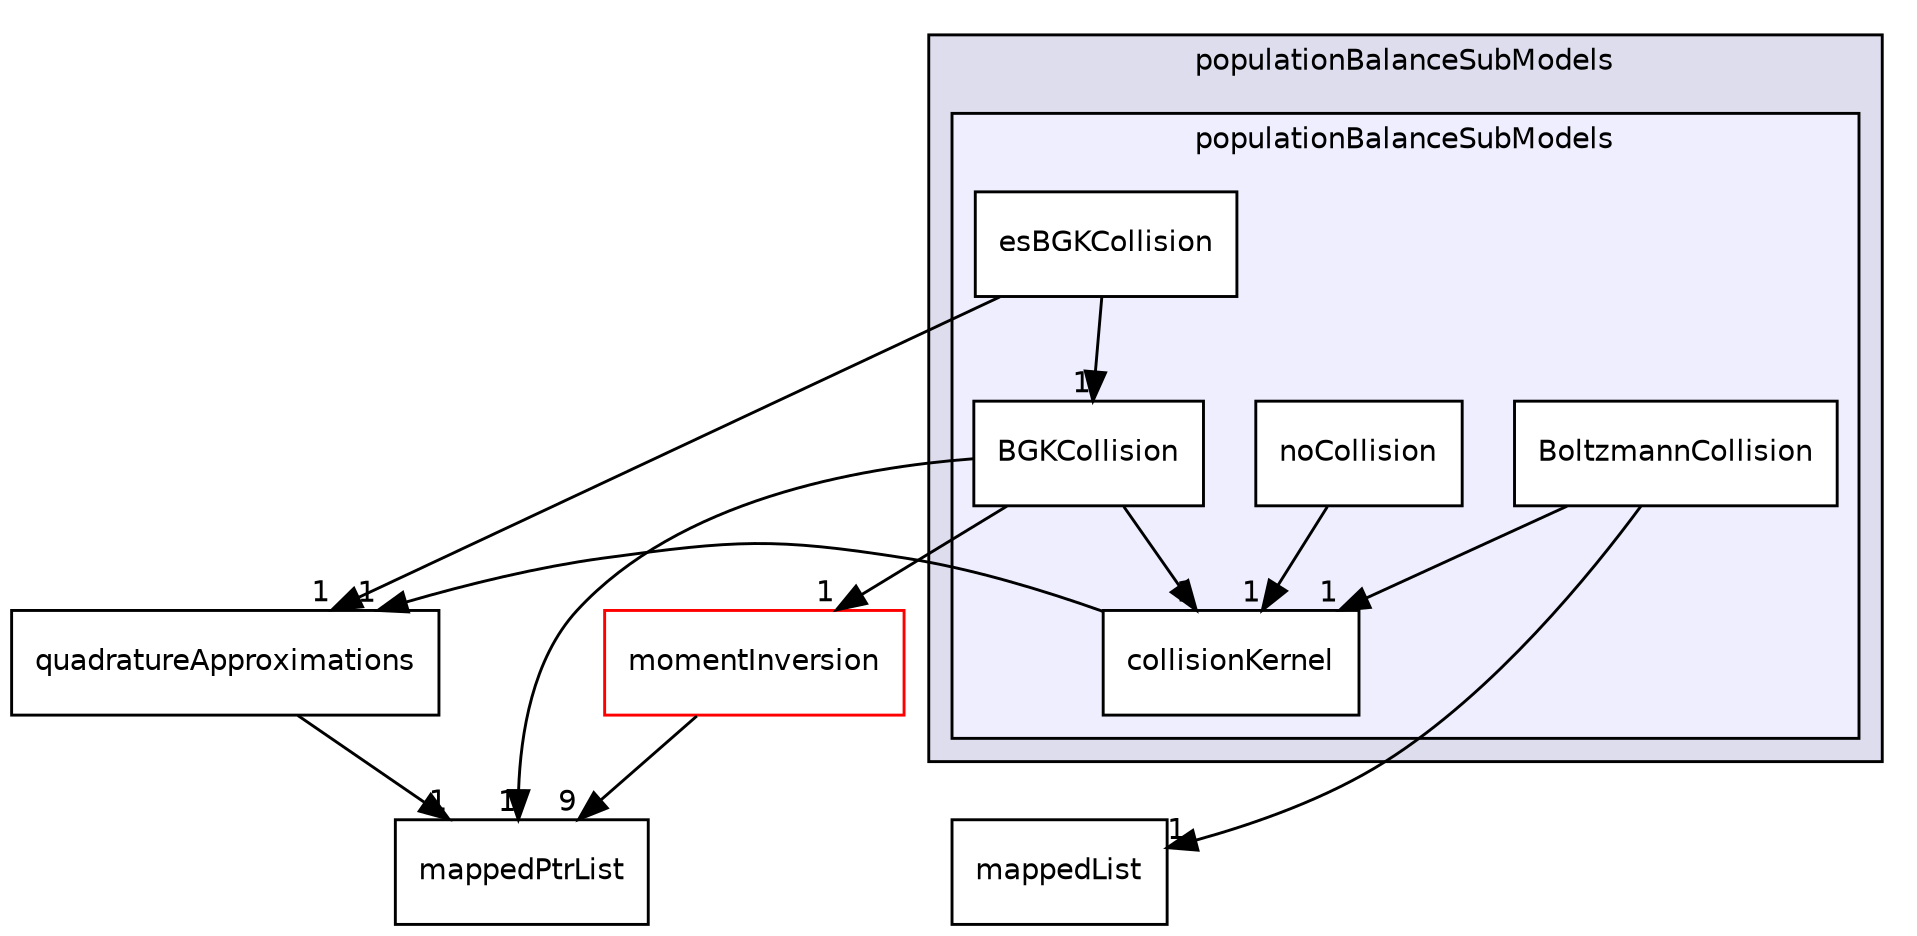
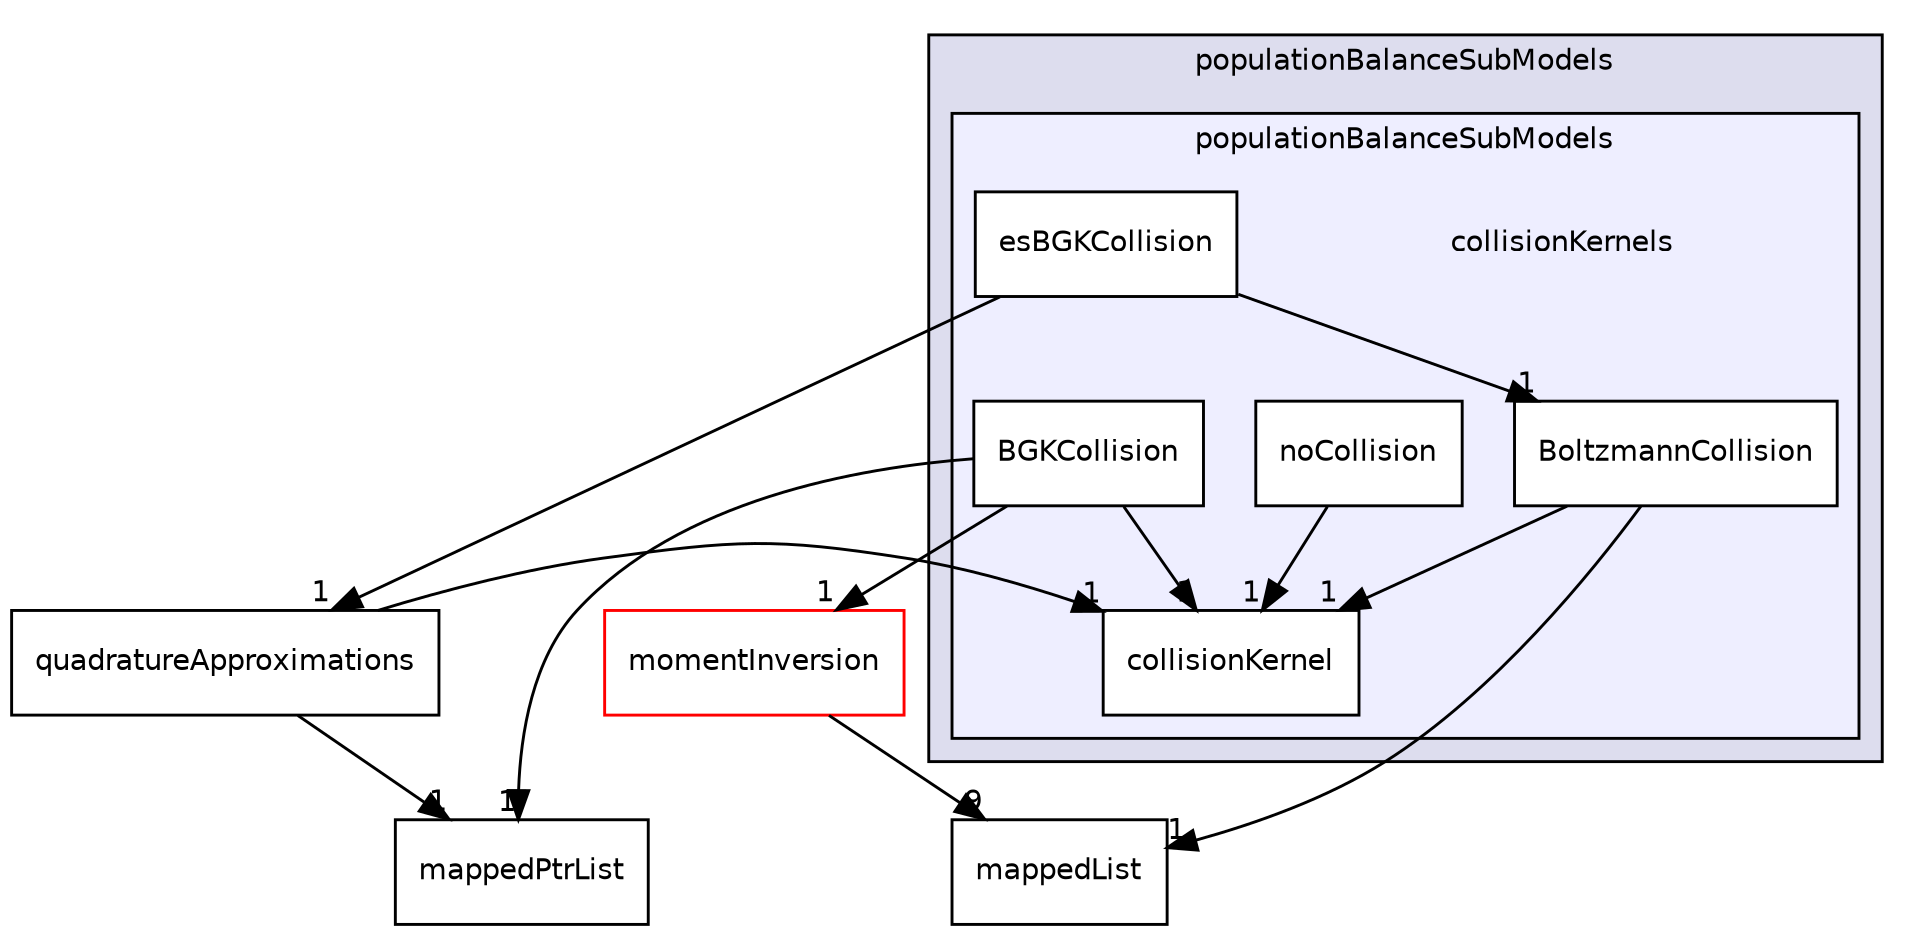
node "collisionKernels": added
edge "esBGKCollision" -> "BGKCollision": now "esBGKCollision" -> "BoltzmannCollision"
edge "collisionKernel" -> "quadratureApproximations": reversed
edge "momentInversion" -> "mappedPtrList": now "momentInversion" -> "mappedList"
